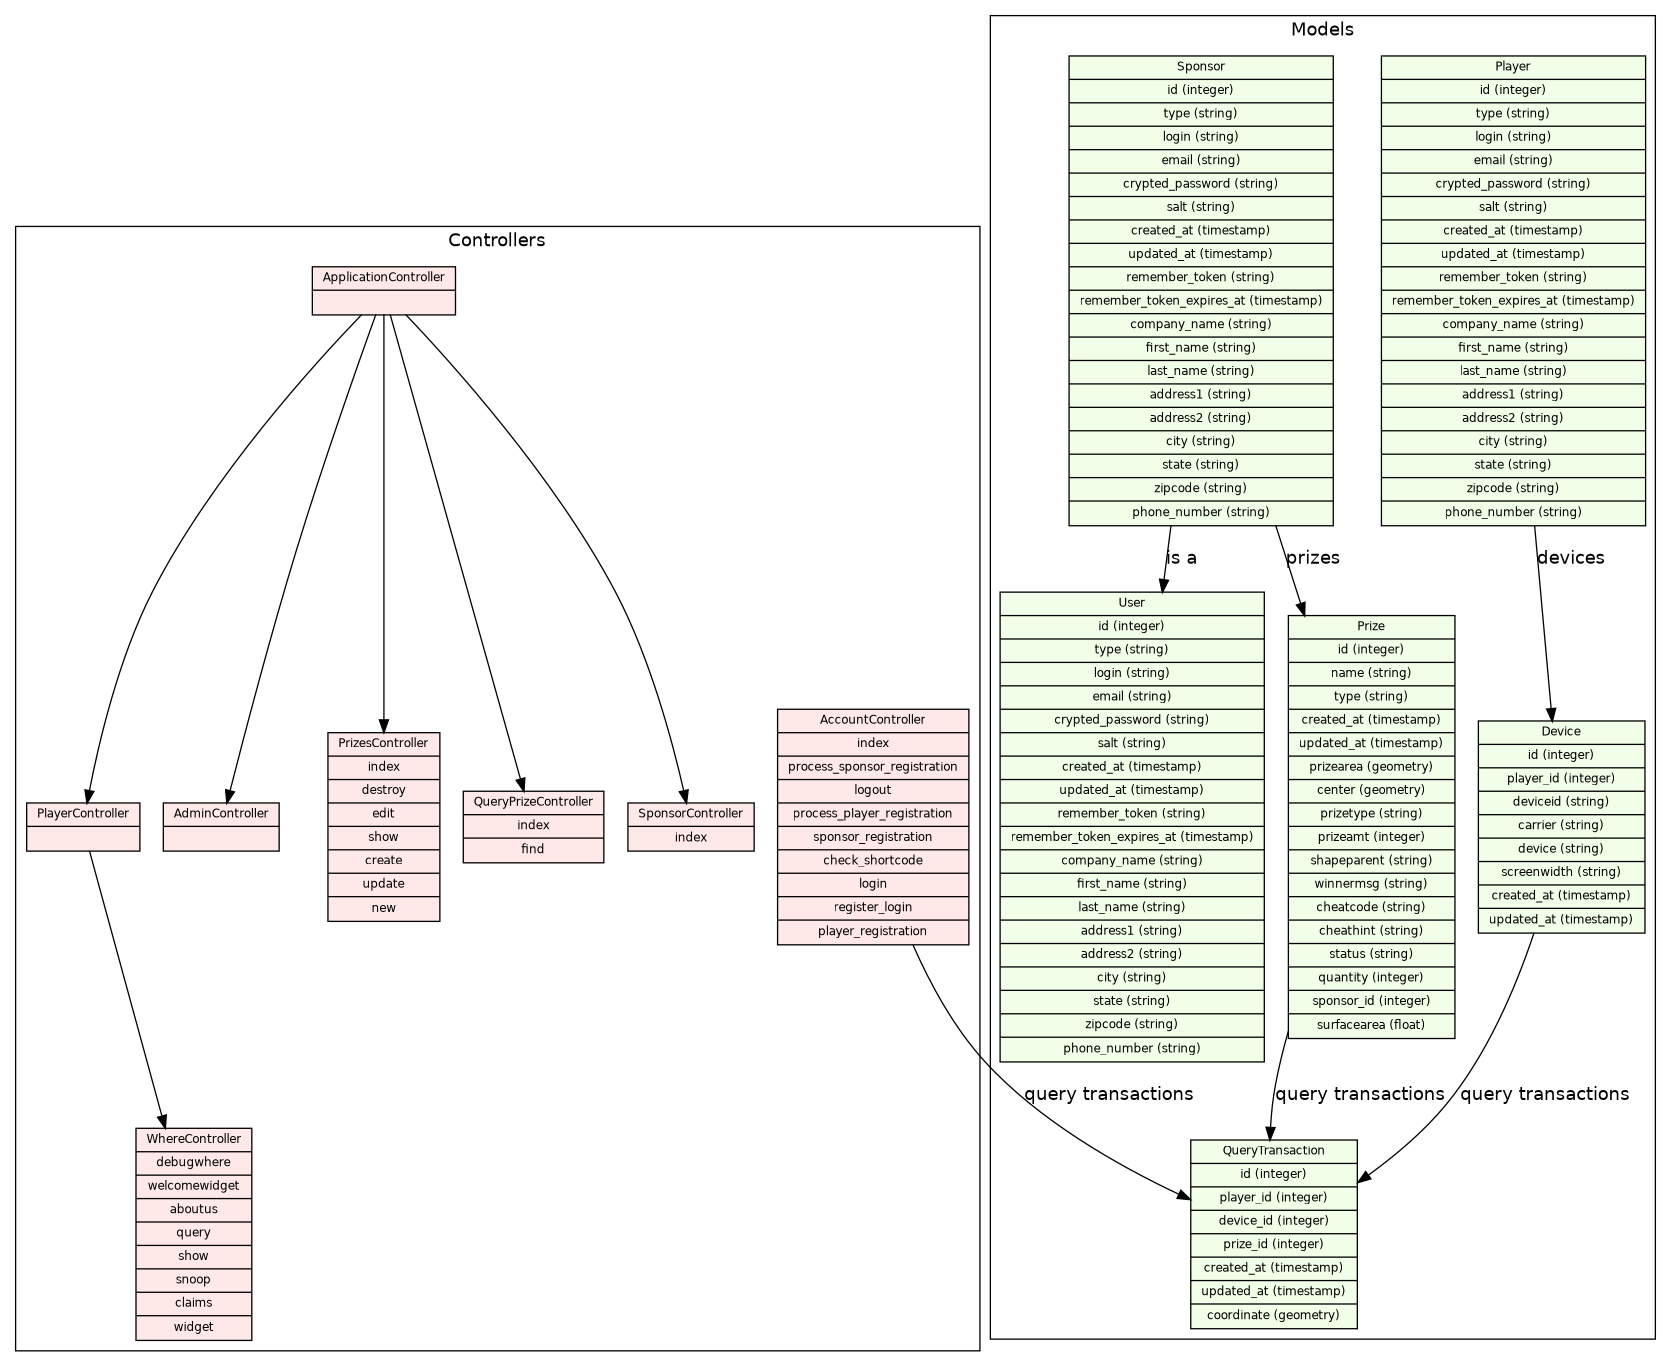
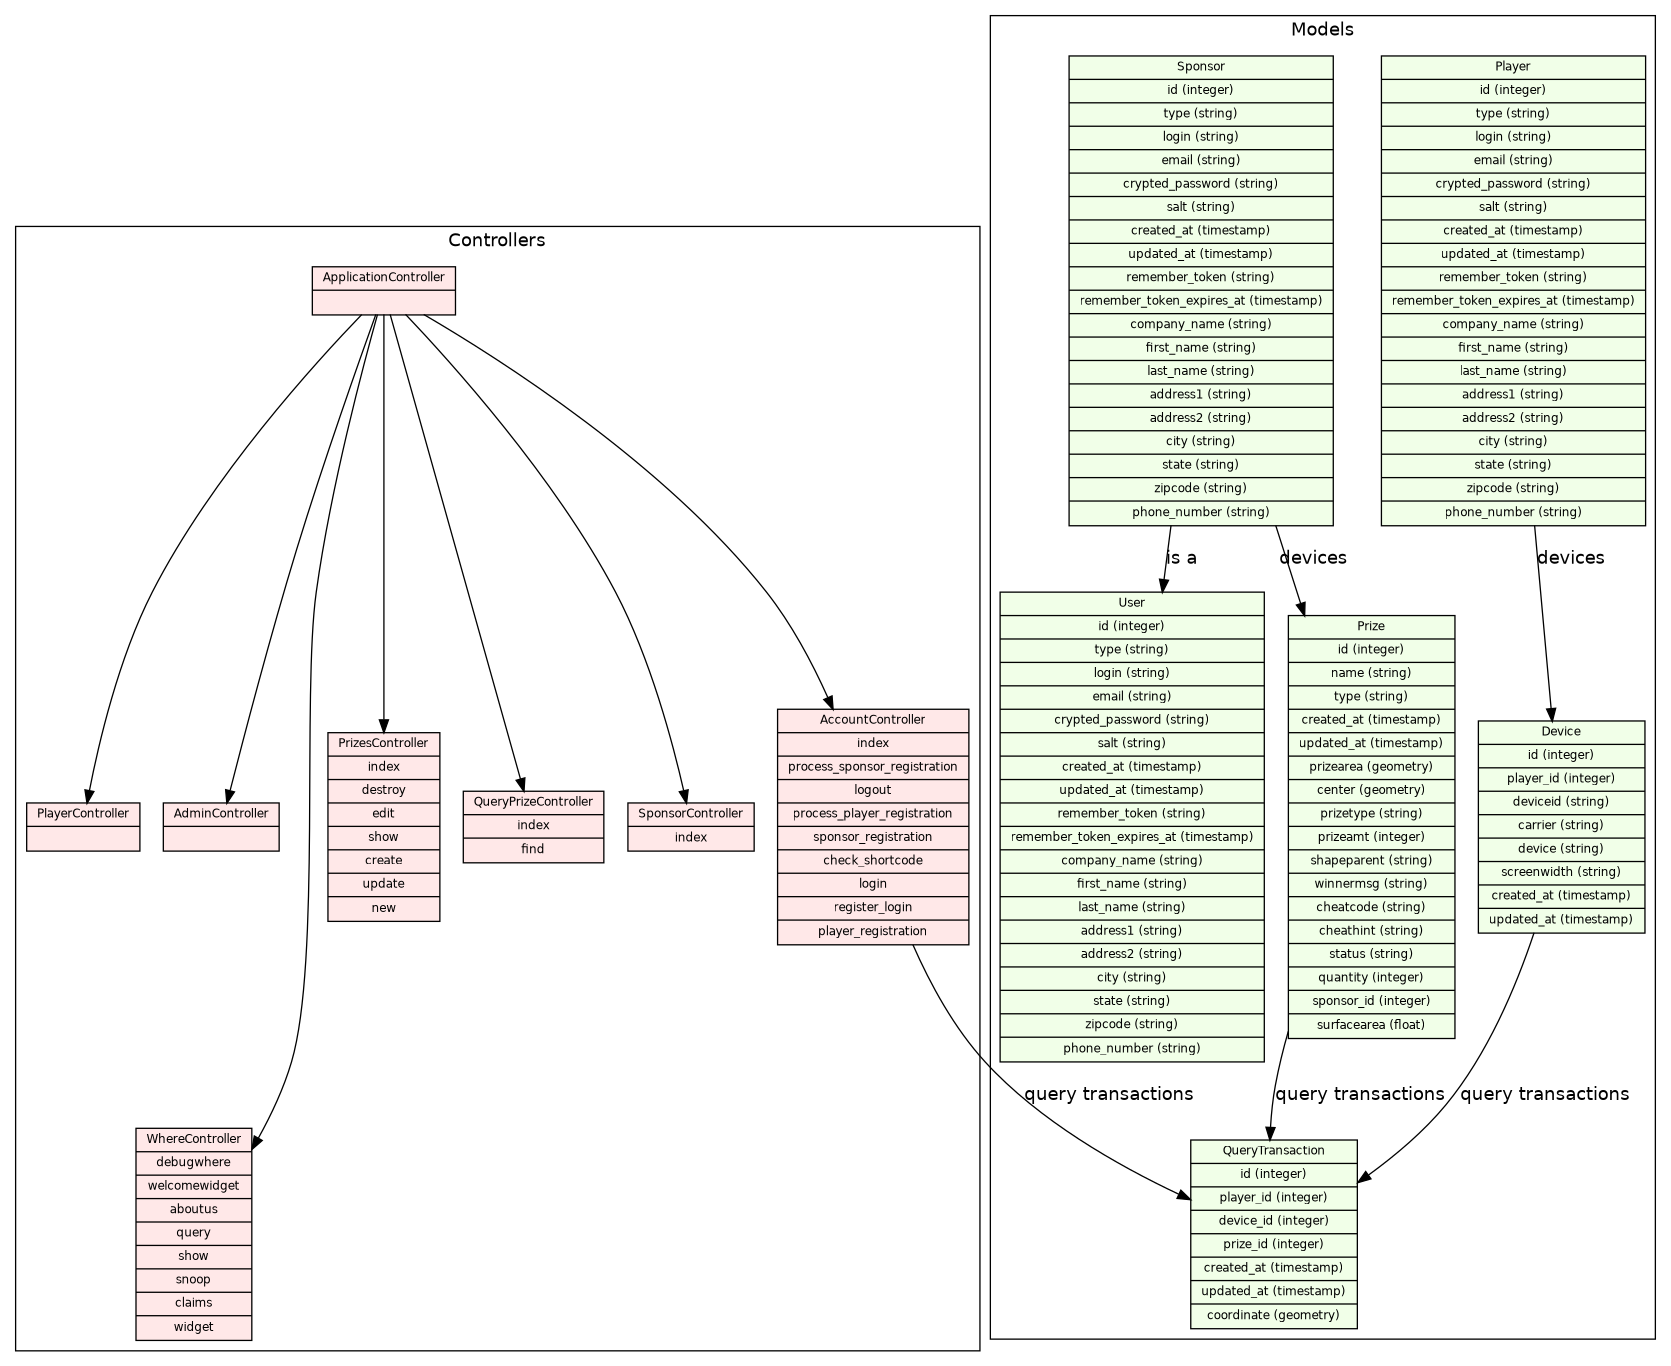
edge "ApplicationController" -> "AccountController": added
edge "Sponsor" -> "Prize": label "prizes" -> "devices"
edge "PlayerController" -> "WhereController": now "ApplicationController" -> "WhereController"
